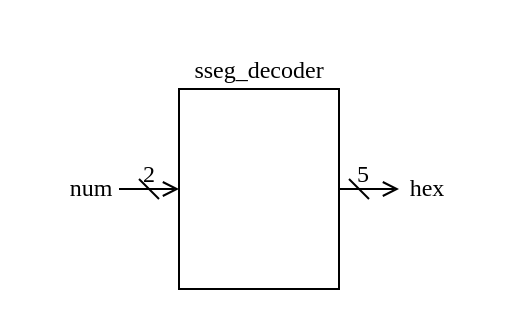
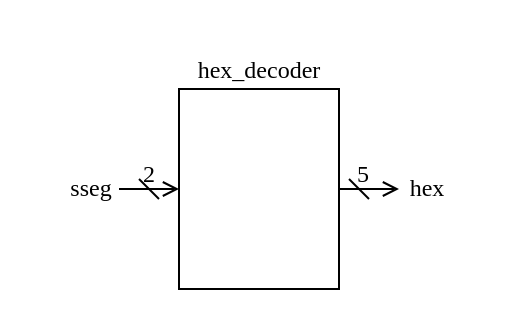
node "sseg_decoder": label "sseg_decoder" -> "hex_decoder"
node "num": label "num" -> "sseg"
